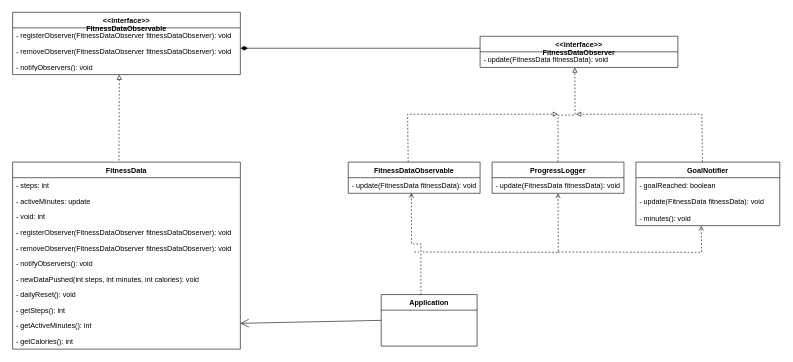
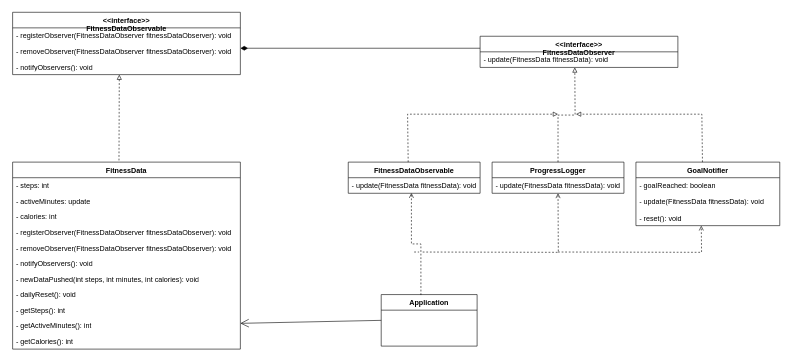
node "- void: int": label "- void: int" -> "- calories: int"
node "- minutes(): void": label "- minutes(): void" -> "- reset(): void"
